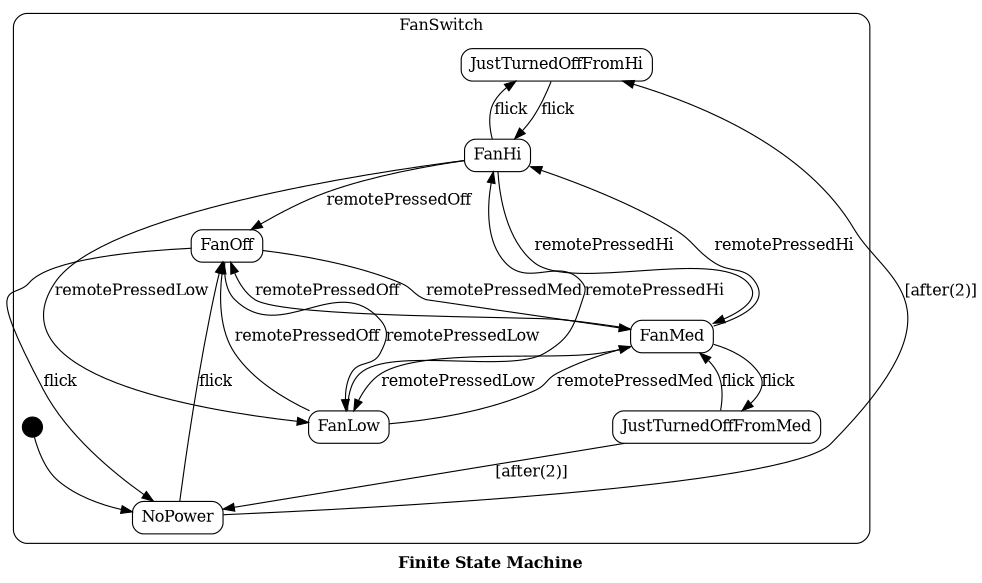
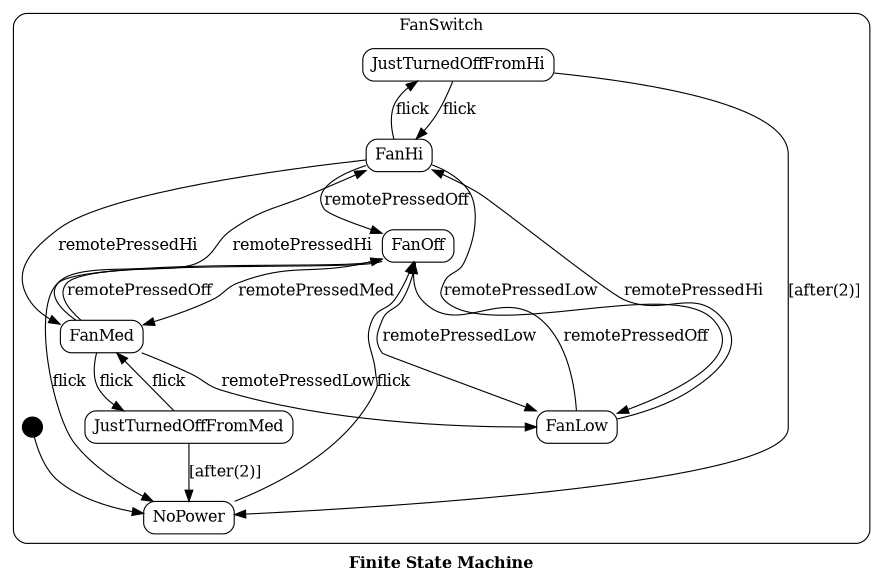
edge "FanLow" -> "FanMed": removed, label "remotePressedMed"
edge "NoPower" -> "JustTurnedOffFromHi": reversed
